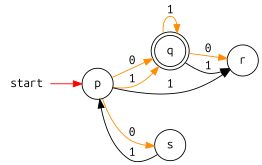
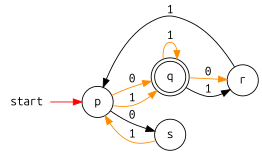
edge "p" -> "r": reversed
edge "p" -> "s": color darkorange -> black
edge "s" -> "p": color black -> darkorange
